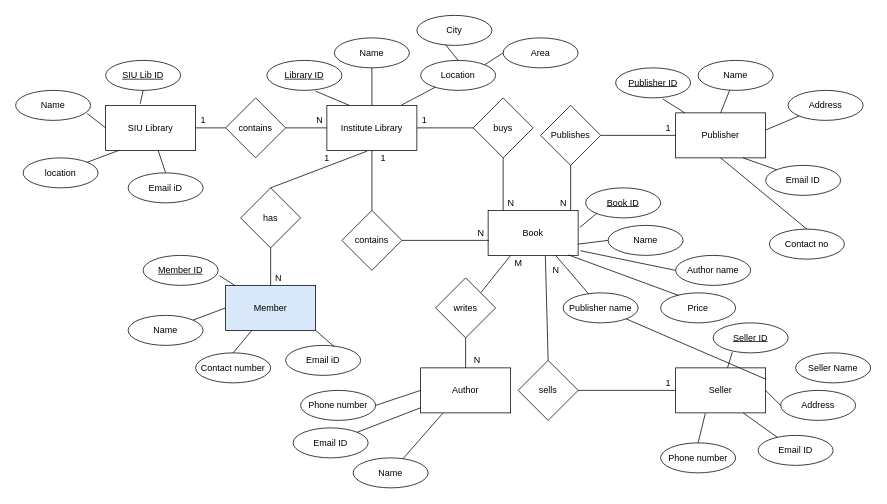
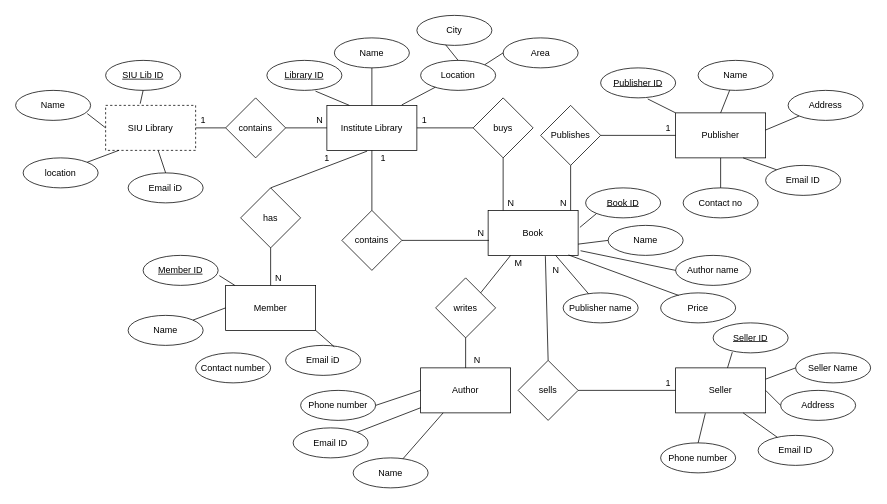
node "Publisher ID": moved (653, 83) -> (638, 83)
node "SIU Library": style solid -> dashed
node "Contact no": moved (807, 244) -> (720, 203)
node "Member": fillcolor #dae8fc -> #ffffff
edge "Member" -- "Contact number": removed
edge "Publisher name" -- "Seller": now "Seller Name" -- "Seller"
